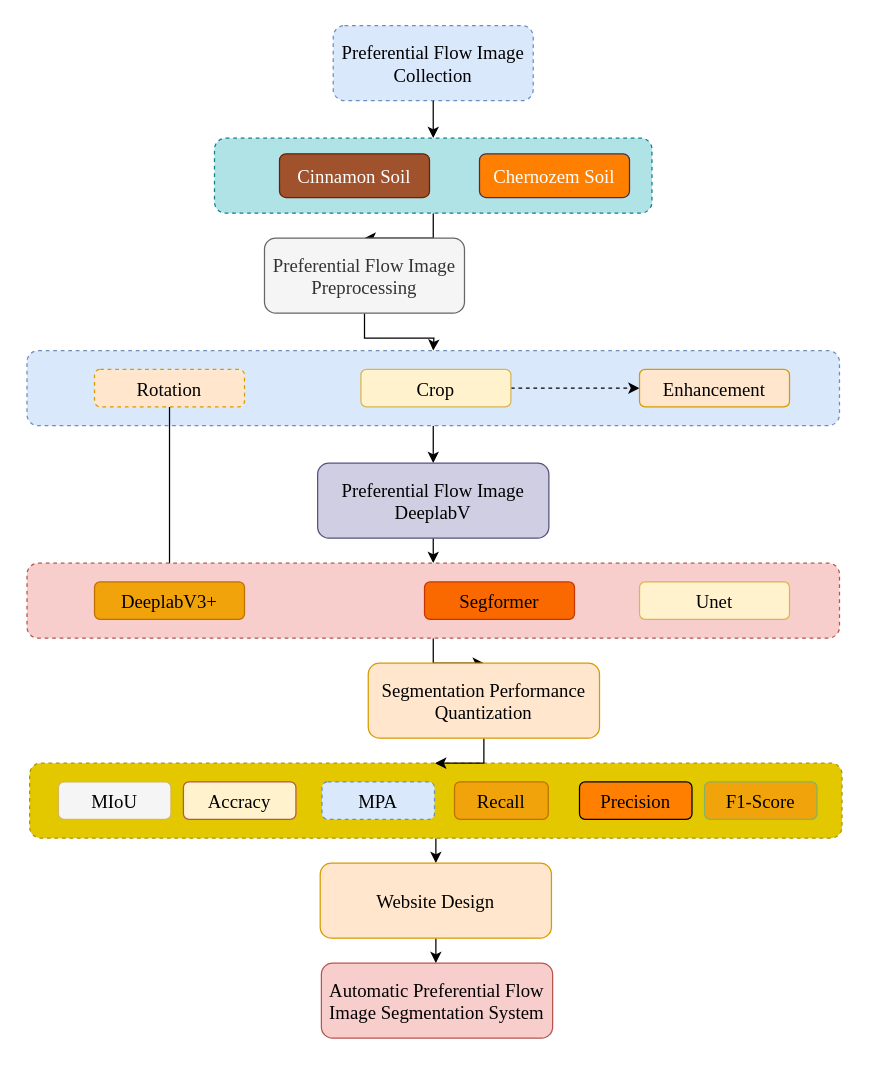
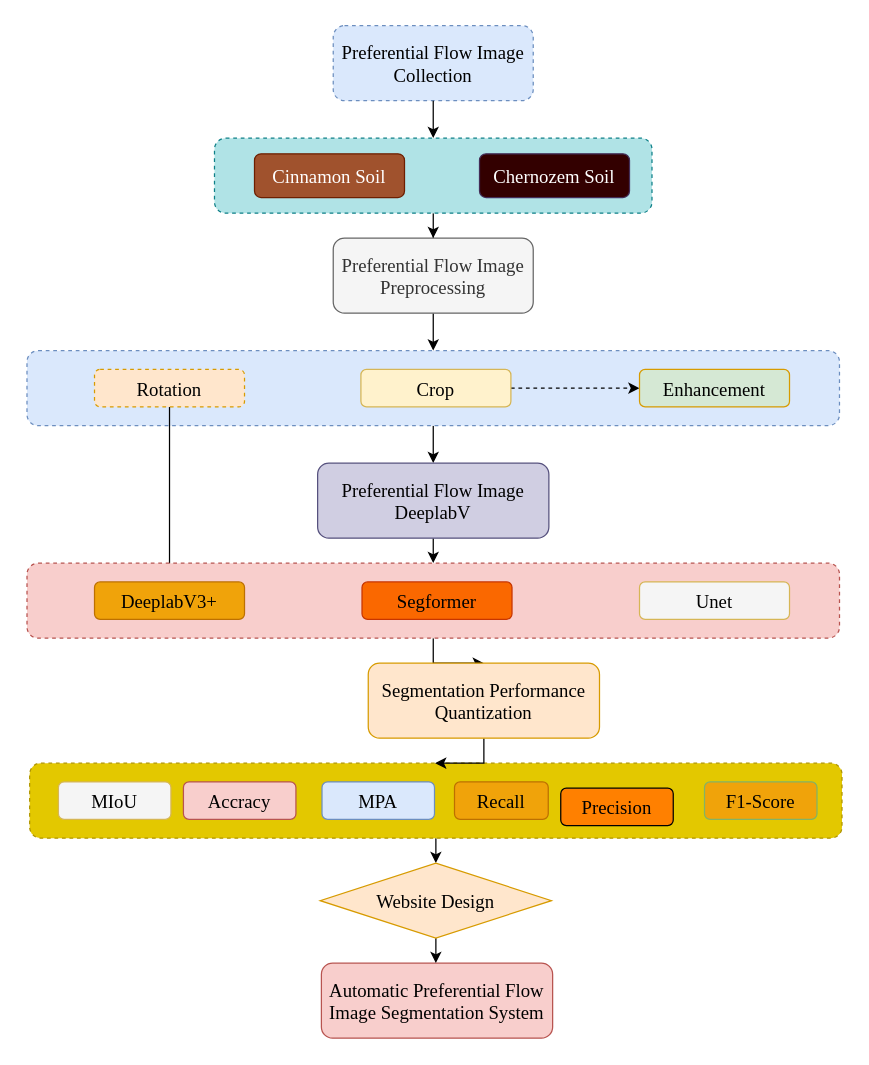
node "Cinnamon Soil": moved (354, 176) -> (329, 176)
node "Chernozem Soil": fillcolor #ff8000 -> #330000
node "Preferential Flow Image Preprocessing": moved (364, 276) -> (433, 276)
node "Enhancement": fillcolor #ffe6cc -> #d5e8d4
node "Segformer": moved (499, 601) -> (437, 601)
node "Unet": fillcolor #fff2cc -> #f5f5f5
node "Accracy": fillcolor #fff2cc -> #f8cecc
node "MPA": style dashed -> solid
node "Precision": moved (636, 801) -> (617, 807)
node "Website Design": shape rounded rectangle -> diamond
